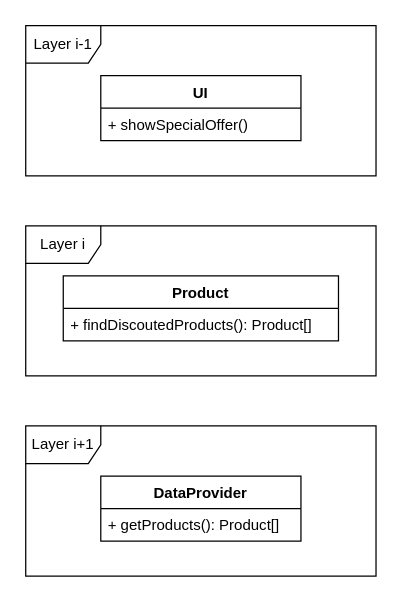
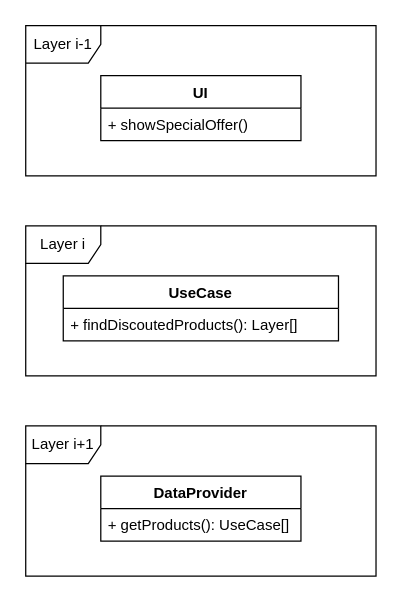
node "Product": label "Product" -> "UseCase"
node "+ findDiscoutedProducts(): Product[]": label "+ findDiscoutedProducts(): Product[]" -> "+ findDiscoutedProducts(): Layer[]"
node "+ getProducts(): Product[]": label "+ getProducts(): Product[]" -> "+ getProducts(): UseCase[]"
